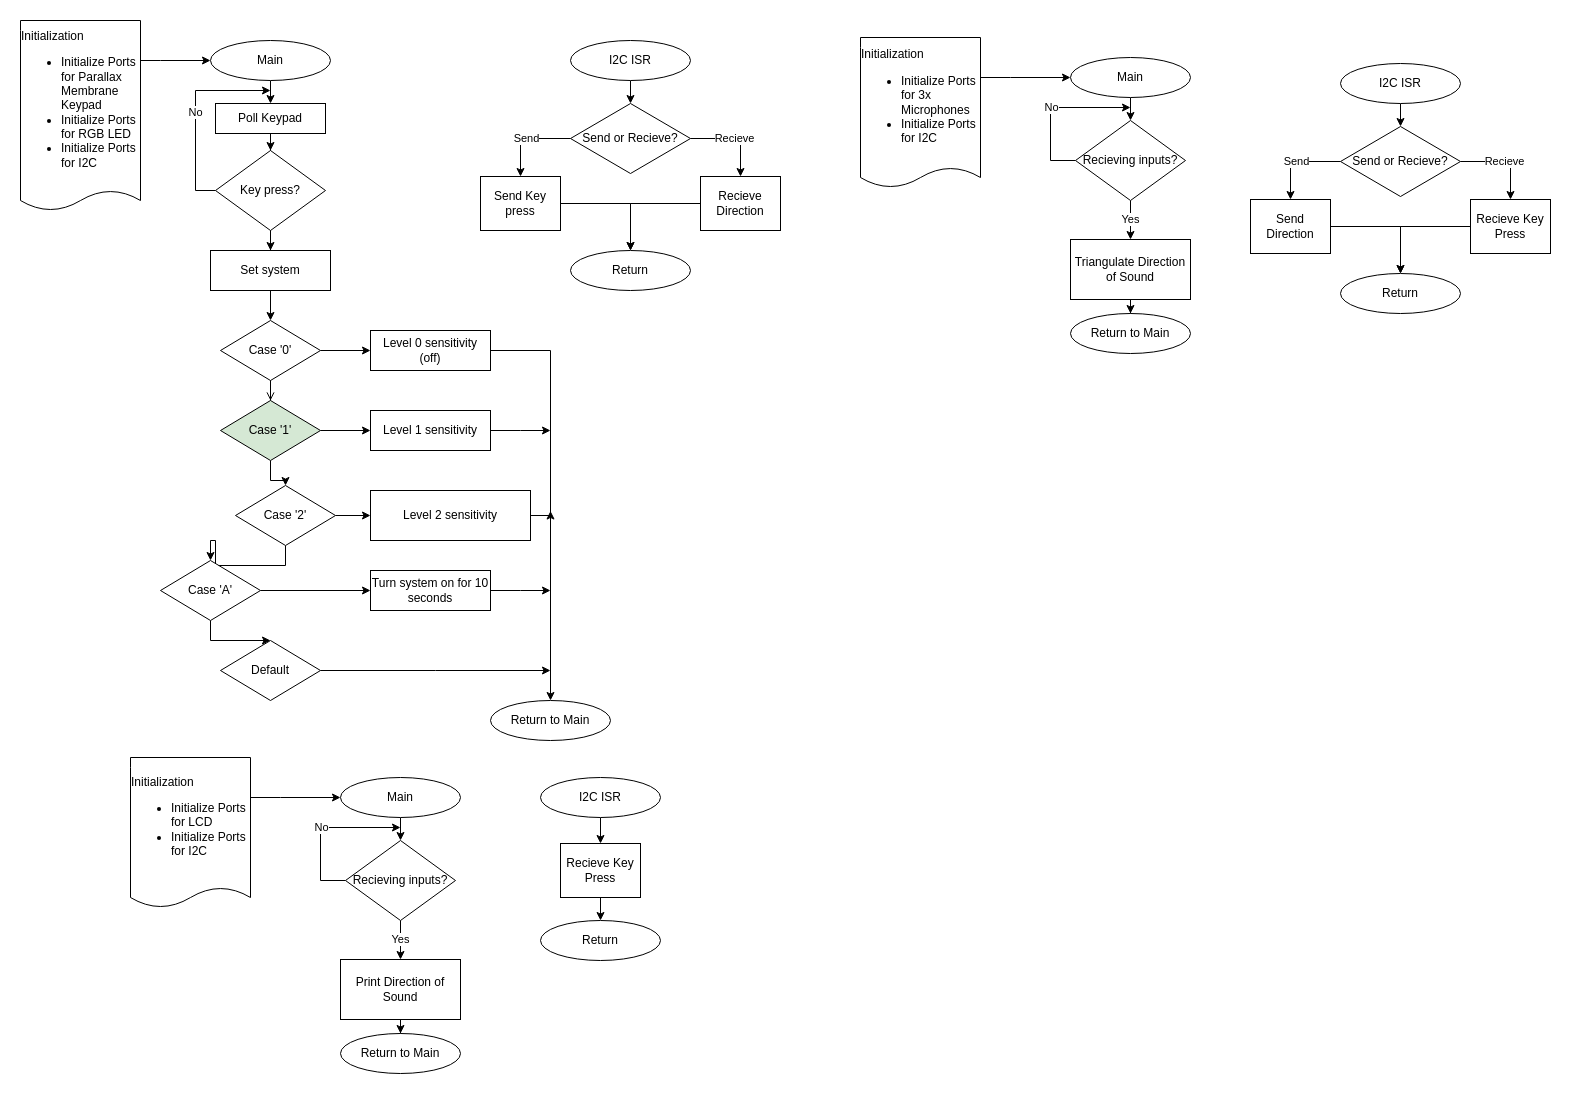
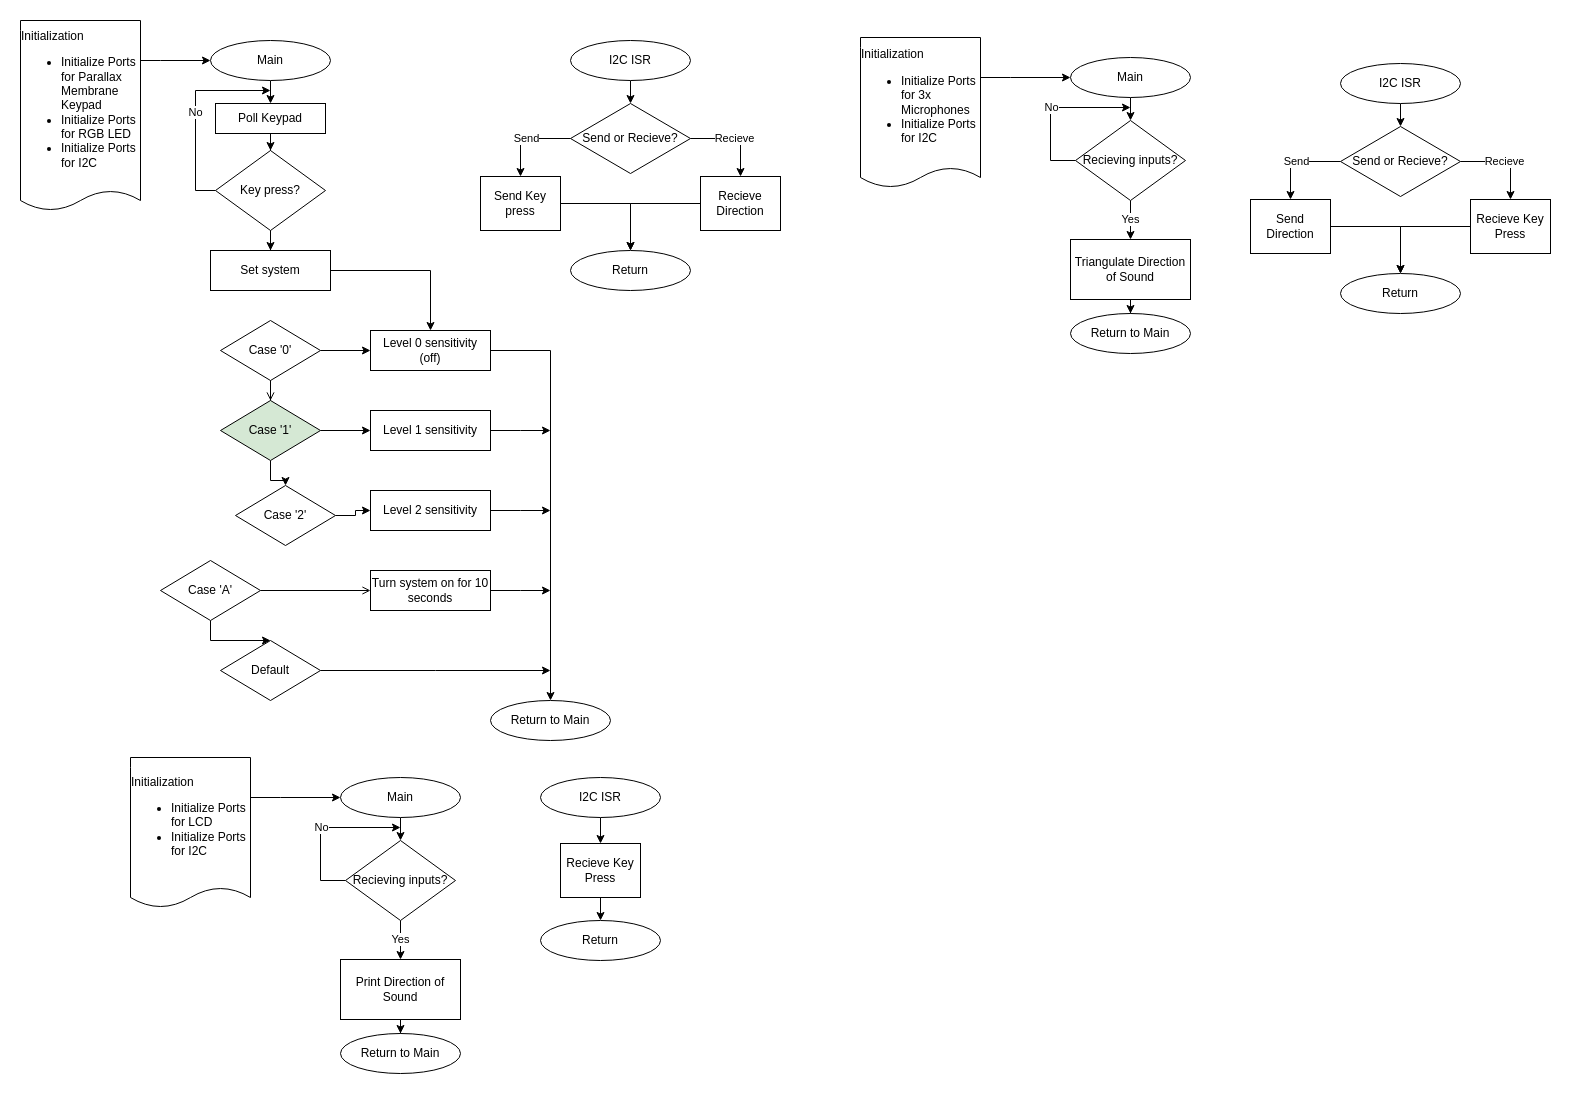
edge "Set system" -> "Case '0'": now "Set system" -> "Level 0 sensitivity (off)"
node "Level 2 sensitivity": size 160x50 -> 120x40
edge "Case '2'" -> "Case 'A'": removed
edge "Case 'A'" -> "Turn system on for 10 seconds": arrowhead classic -> open
